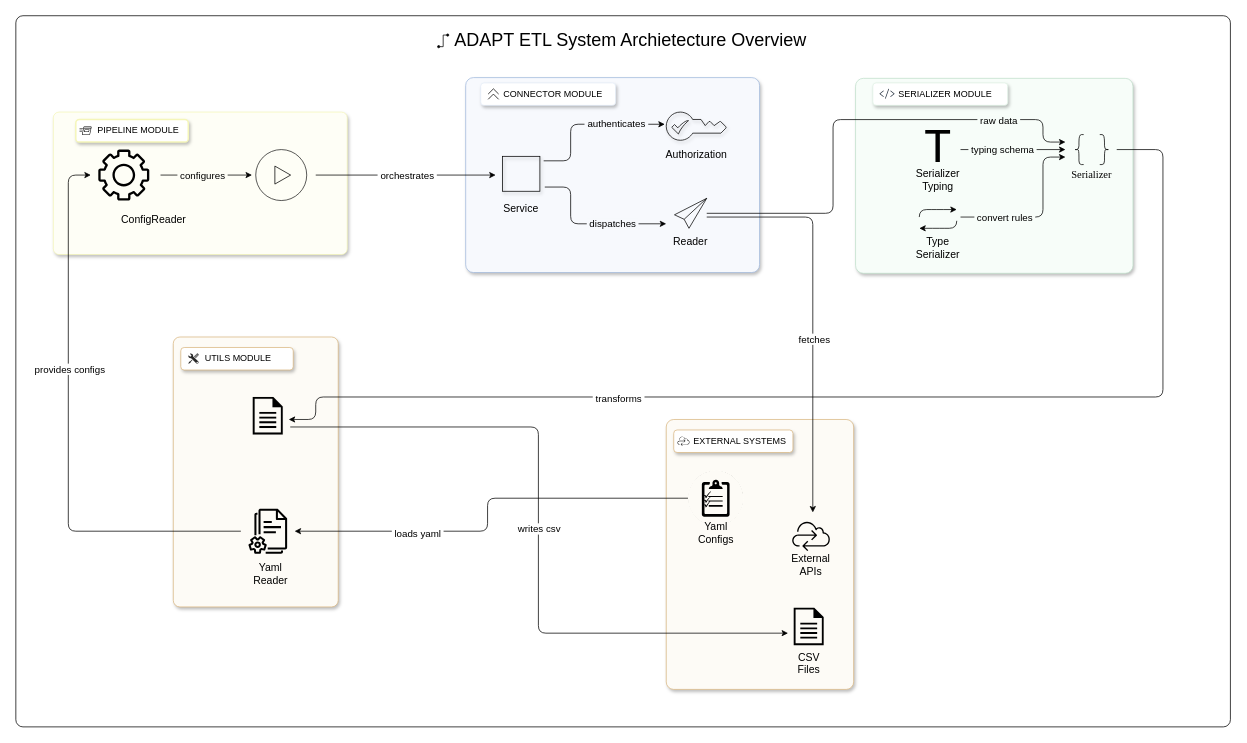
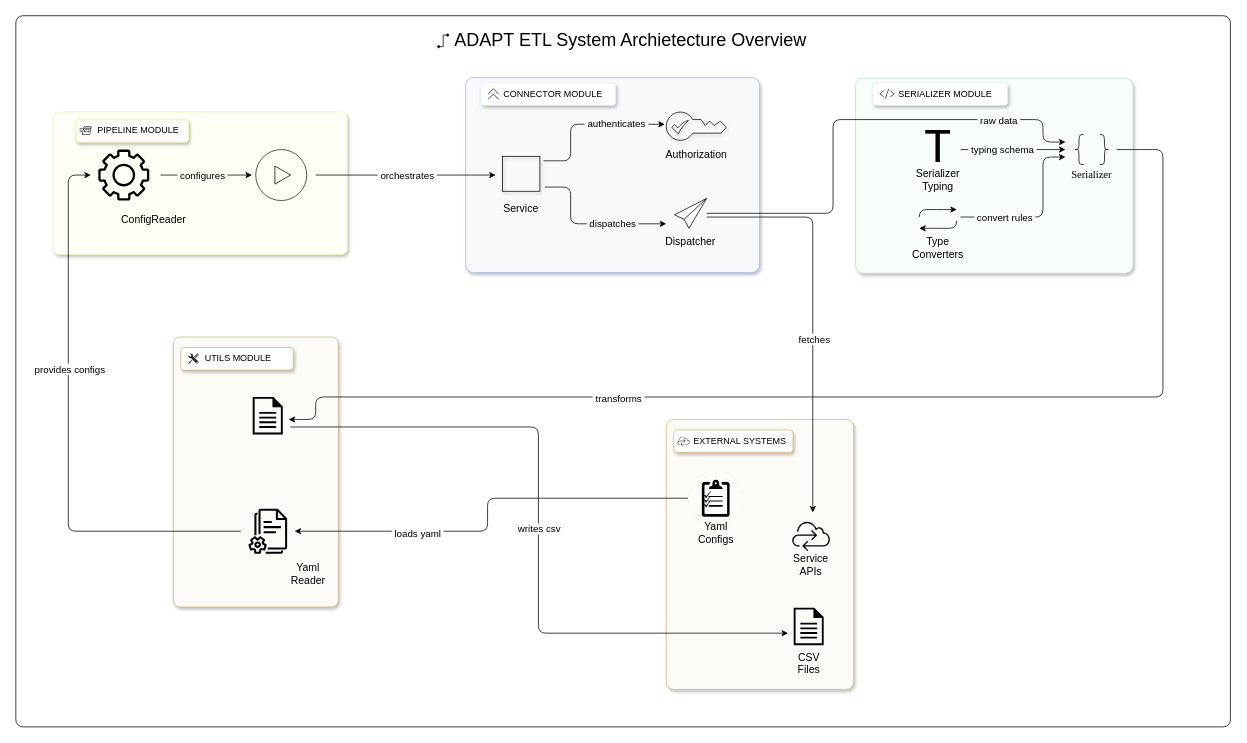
node "Reader": label "Reader" -> "Dispatcher"
node "Type Serializer": label "Type Serializer" -> "Type Converters"
node "External APIs": label "External APIs" -> "Service APIs"
node "Yaml Reader": moved (270, 574) -> (308, 574)
